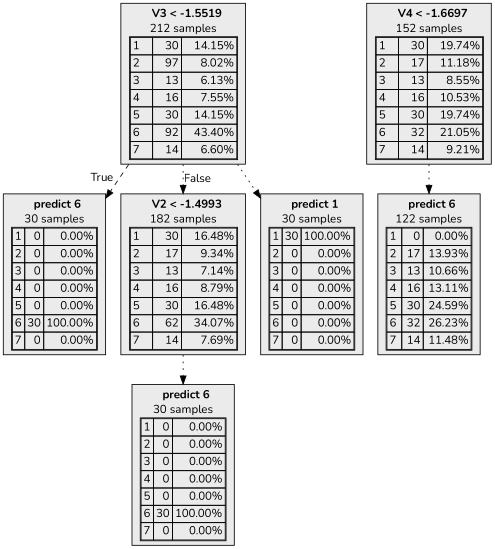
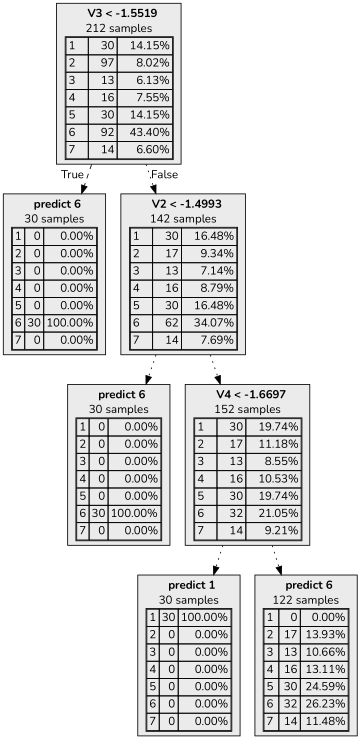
edge "V3 < -1.5519" -> "predict 1": now "V4 < -1.6697" -> "predict 1"
node "V2 < -1.4993": text "182 samples" -> "142 samples"
edge "V2 < -1.4993" -> "V4 < -1.6697": added
